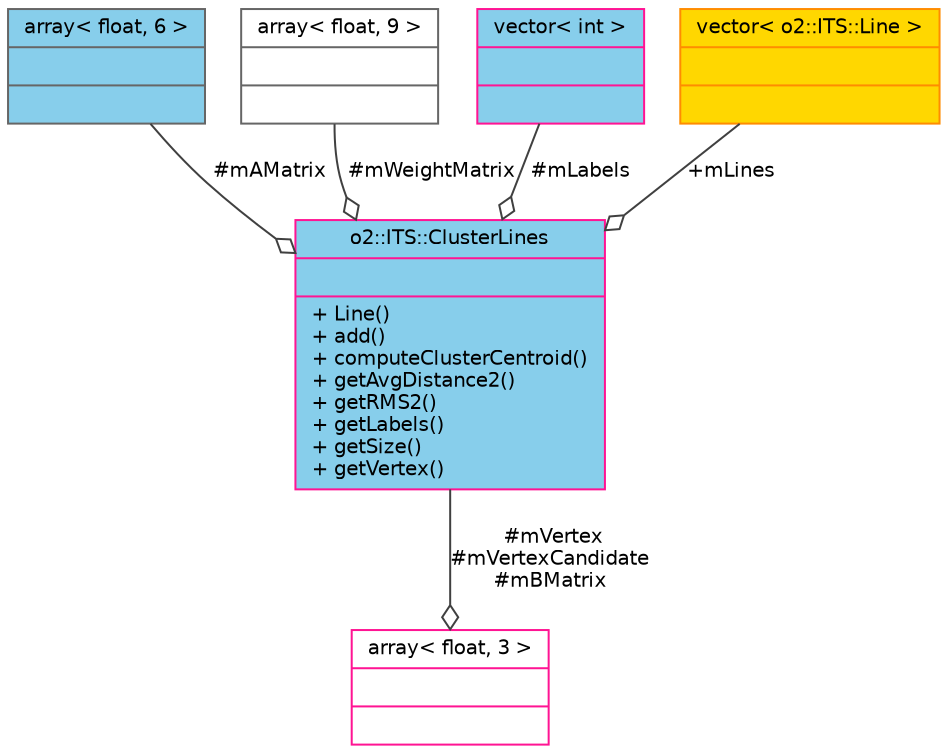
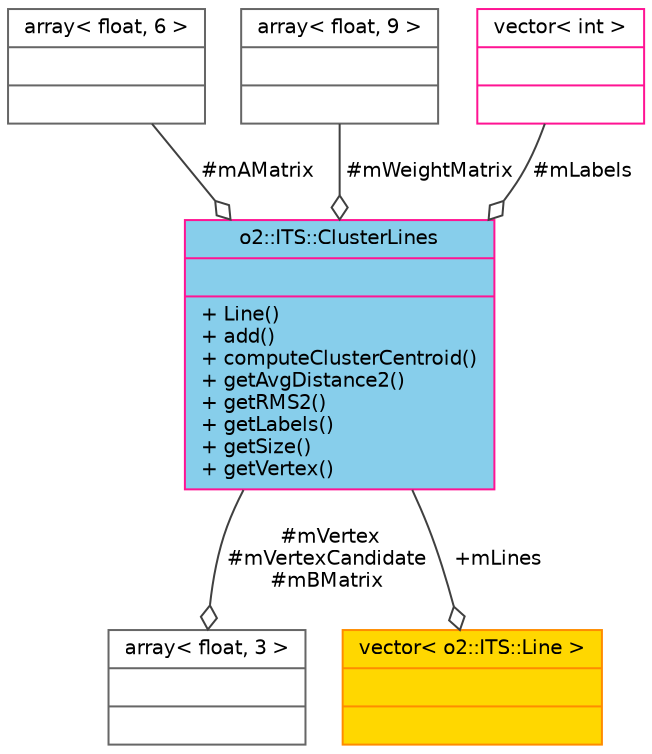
node "array< float, 6 >": fillcolor skyblue -> white
node "vector< int >": fillcolor skyblue -> white
edge "vector< o2::ITS::Line >" -> "o2::ITS::ClusterLines": reversed
node "array< float, 3 >": color deeppink -> gray40
